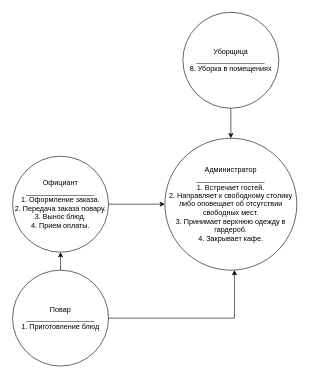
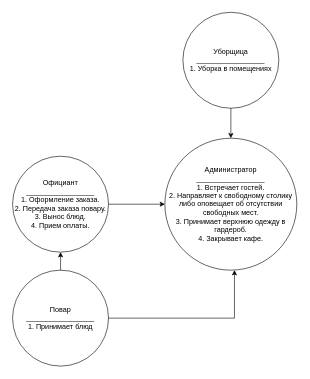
node "Уборщица _________________ 8. Уборка в помещениях": label "Уборщица _________________ 8. Уборка в помещениях" -> "Уборщица _________________ 1. Уборка в помещениях"
node "Повар _________________ 1. Приготовление блюд": label "Повар _________________ 1. Приготовление блюд" -> "Повар _________________ 1. Принимает блюд"
